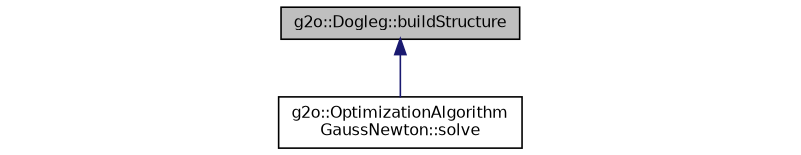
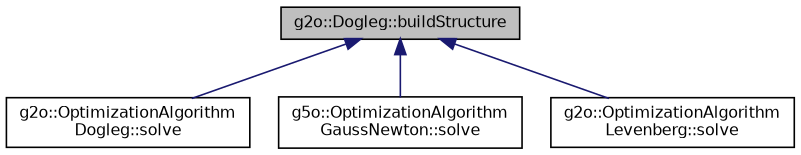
node "g2o::OptimizationAlgorithm Dogleg::solve": added
node "g2o::OptimizationAlgorithm GaussNewton::solve": label "g2o::OptimizationAlgorithm GaussNewton::solve" -> "g5o::OptimizationAlgorithm GaussNewton::solve"
node "g2o::OptimizationAlgorithm Levenberg::solve": added
